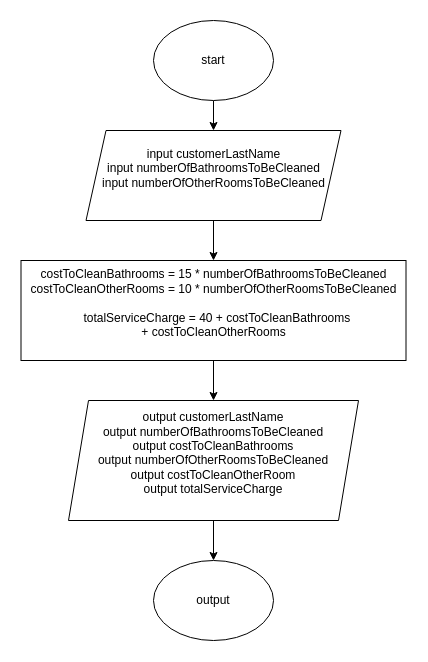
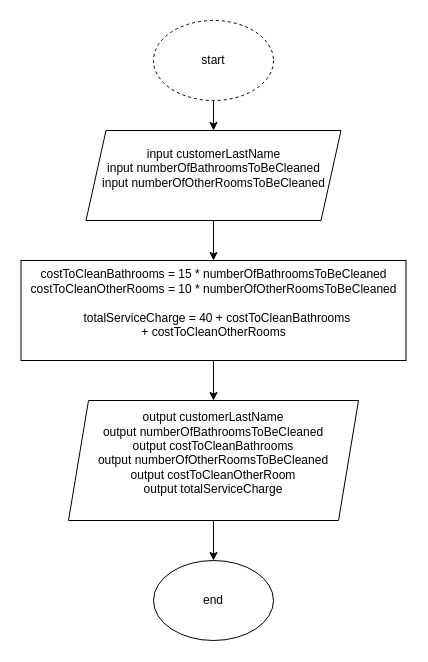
node "start": style solid -> dashed
node "output": label "output" -> "end"
